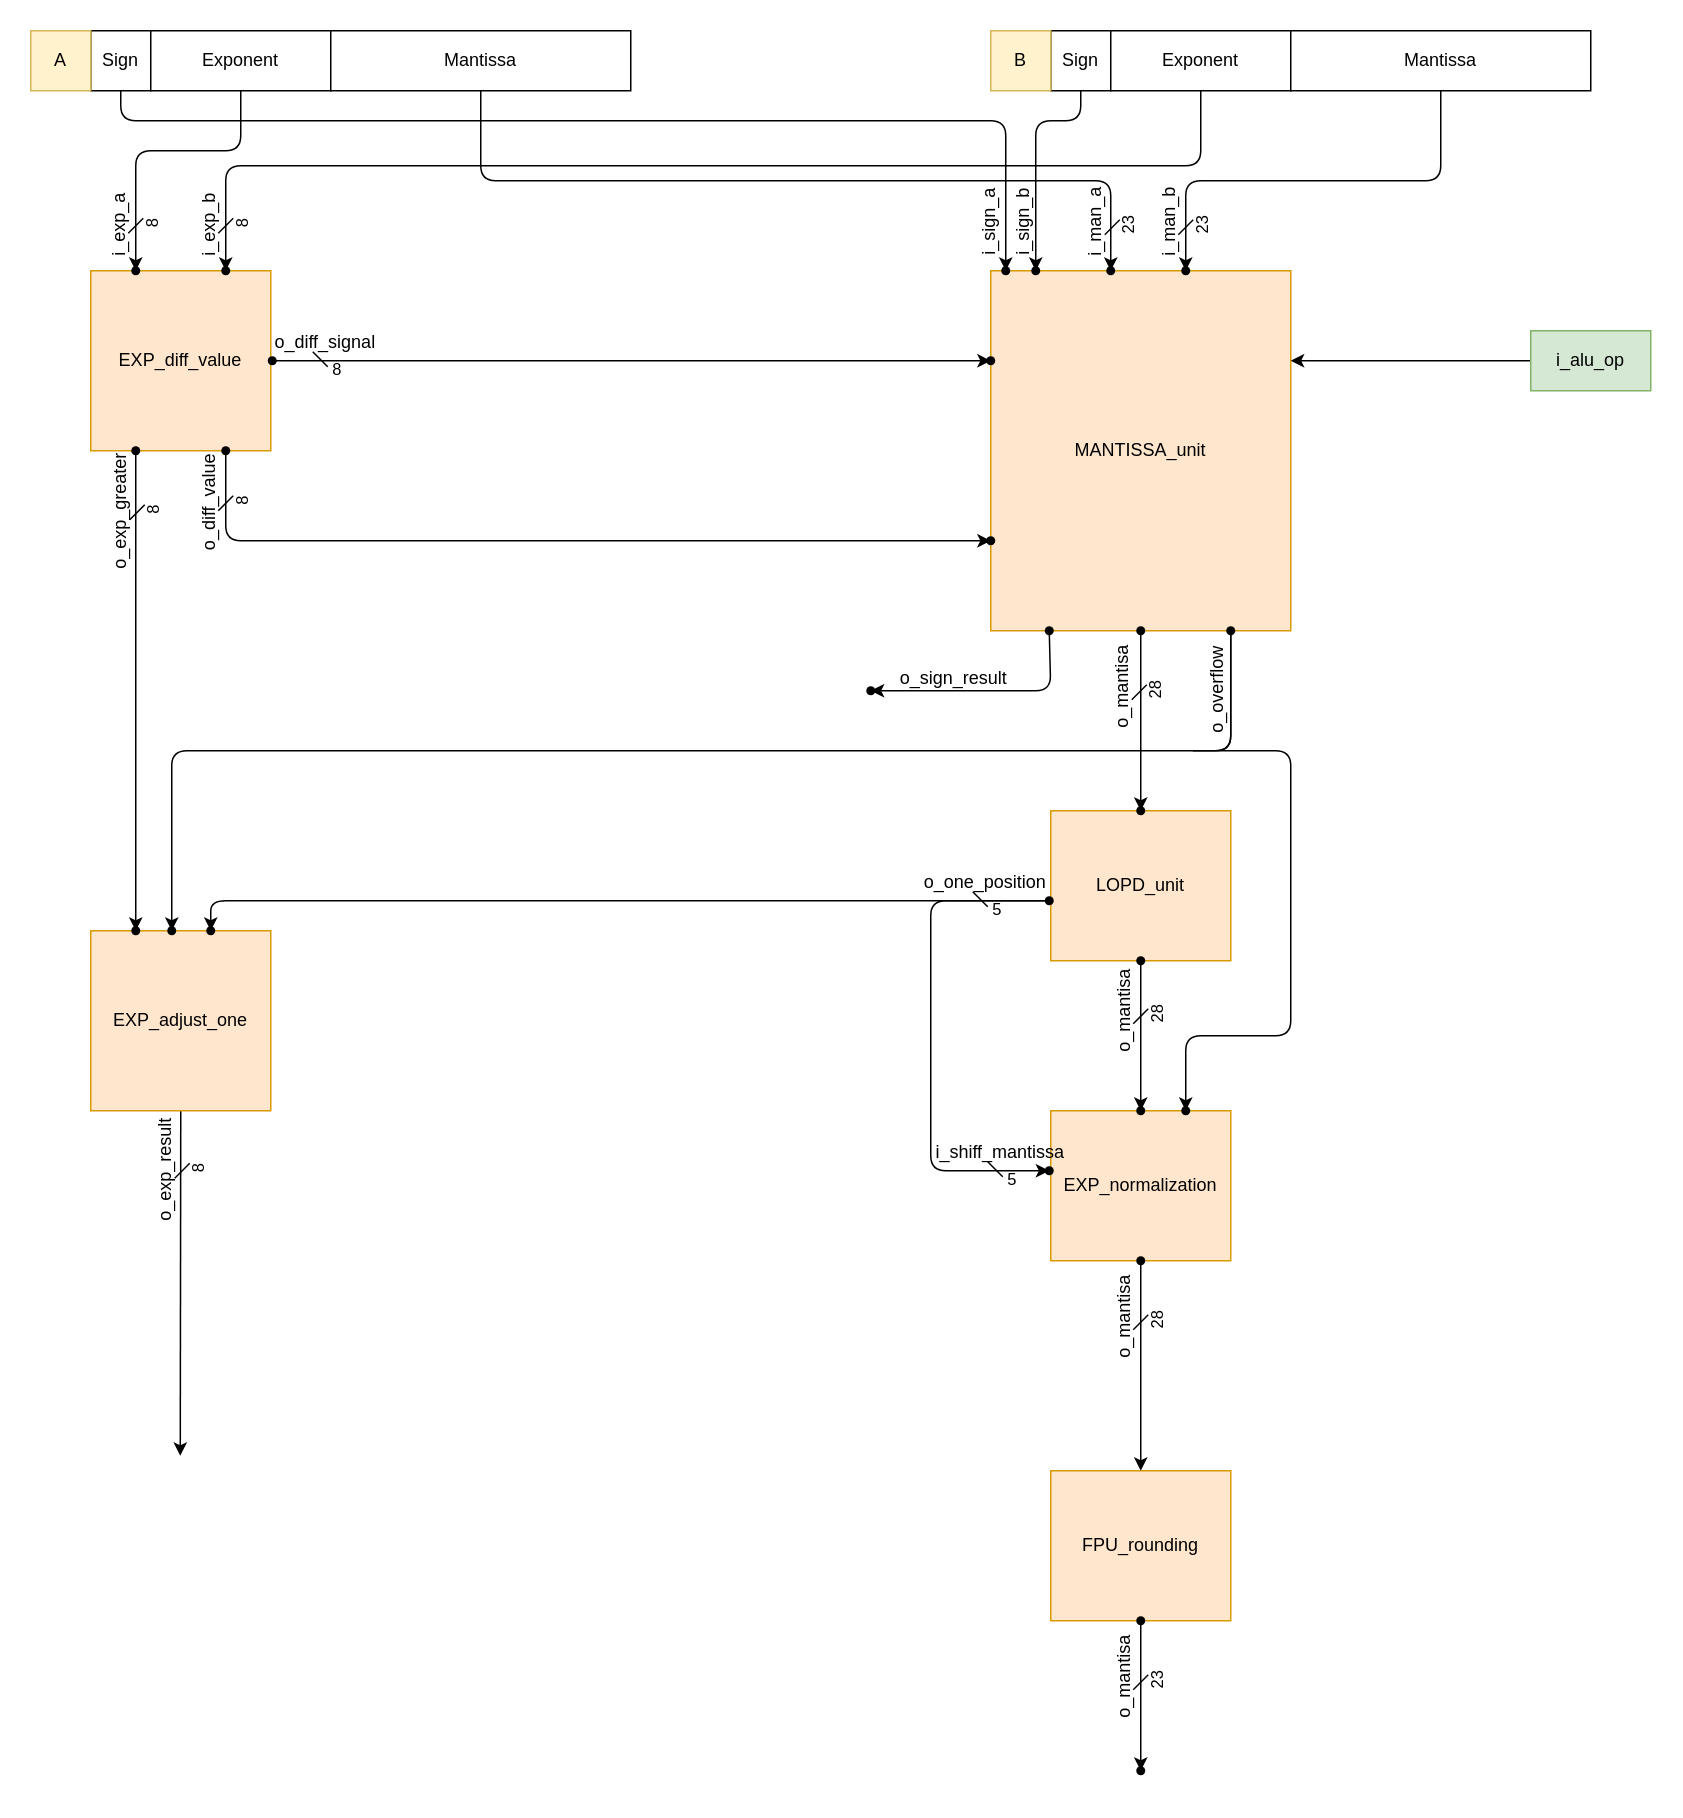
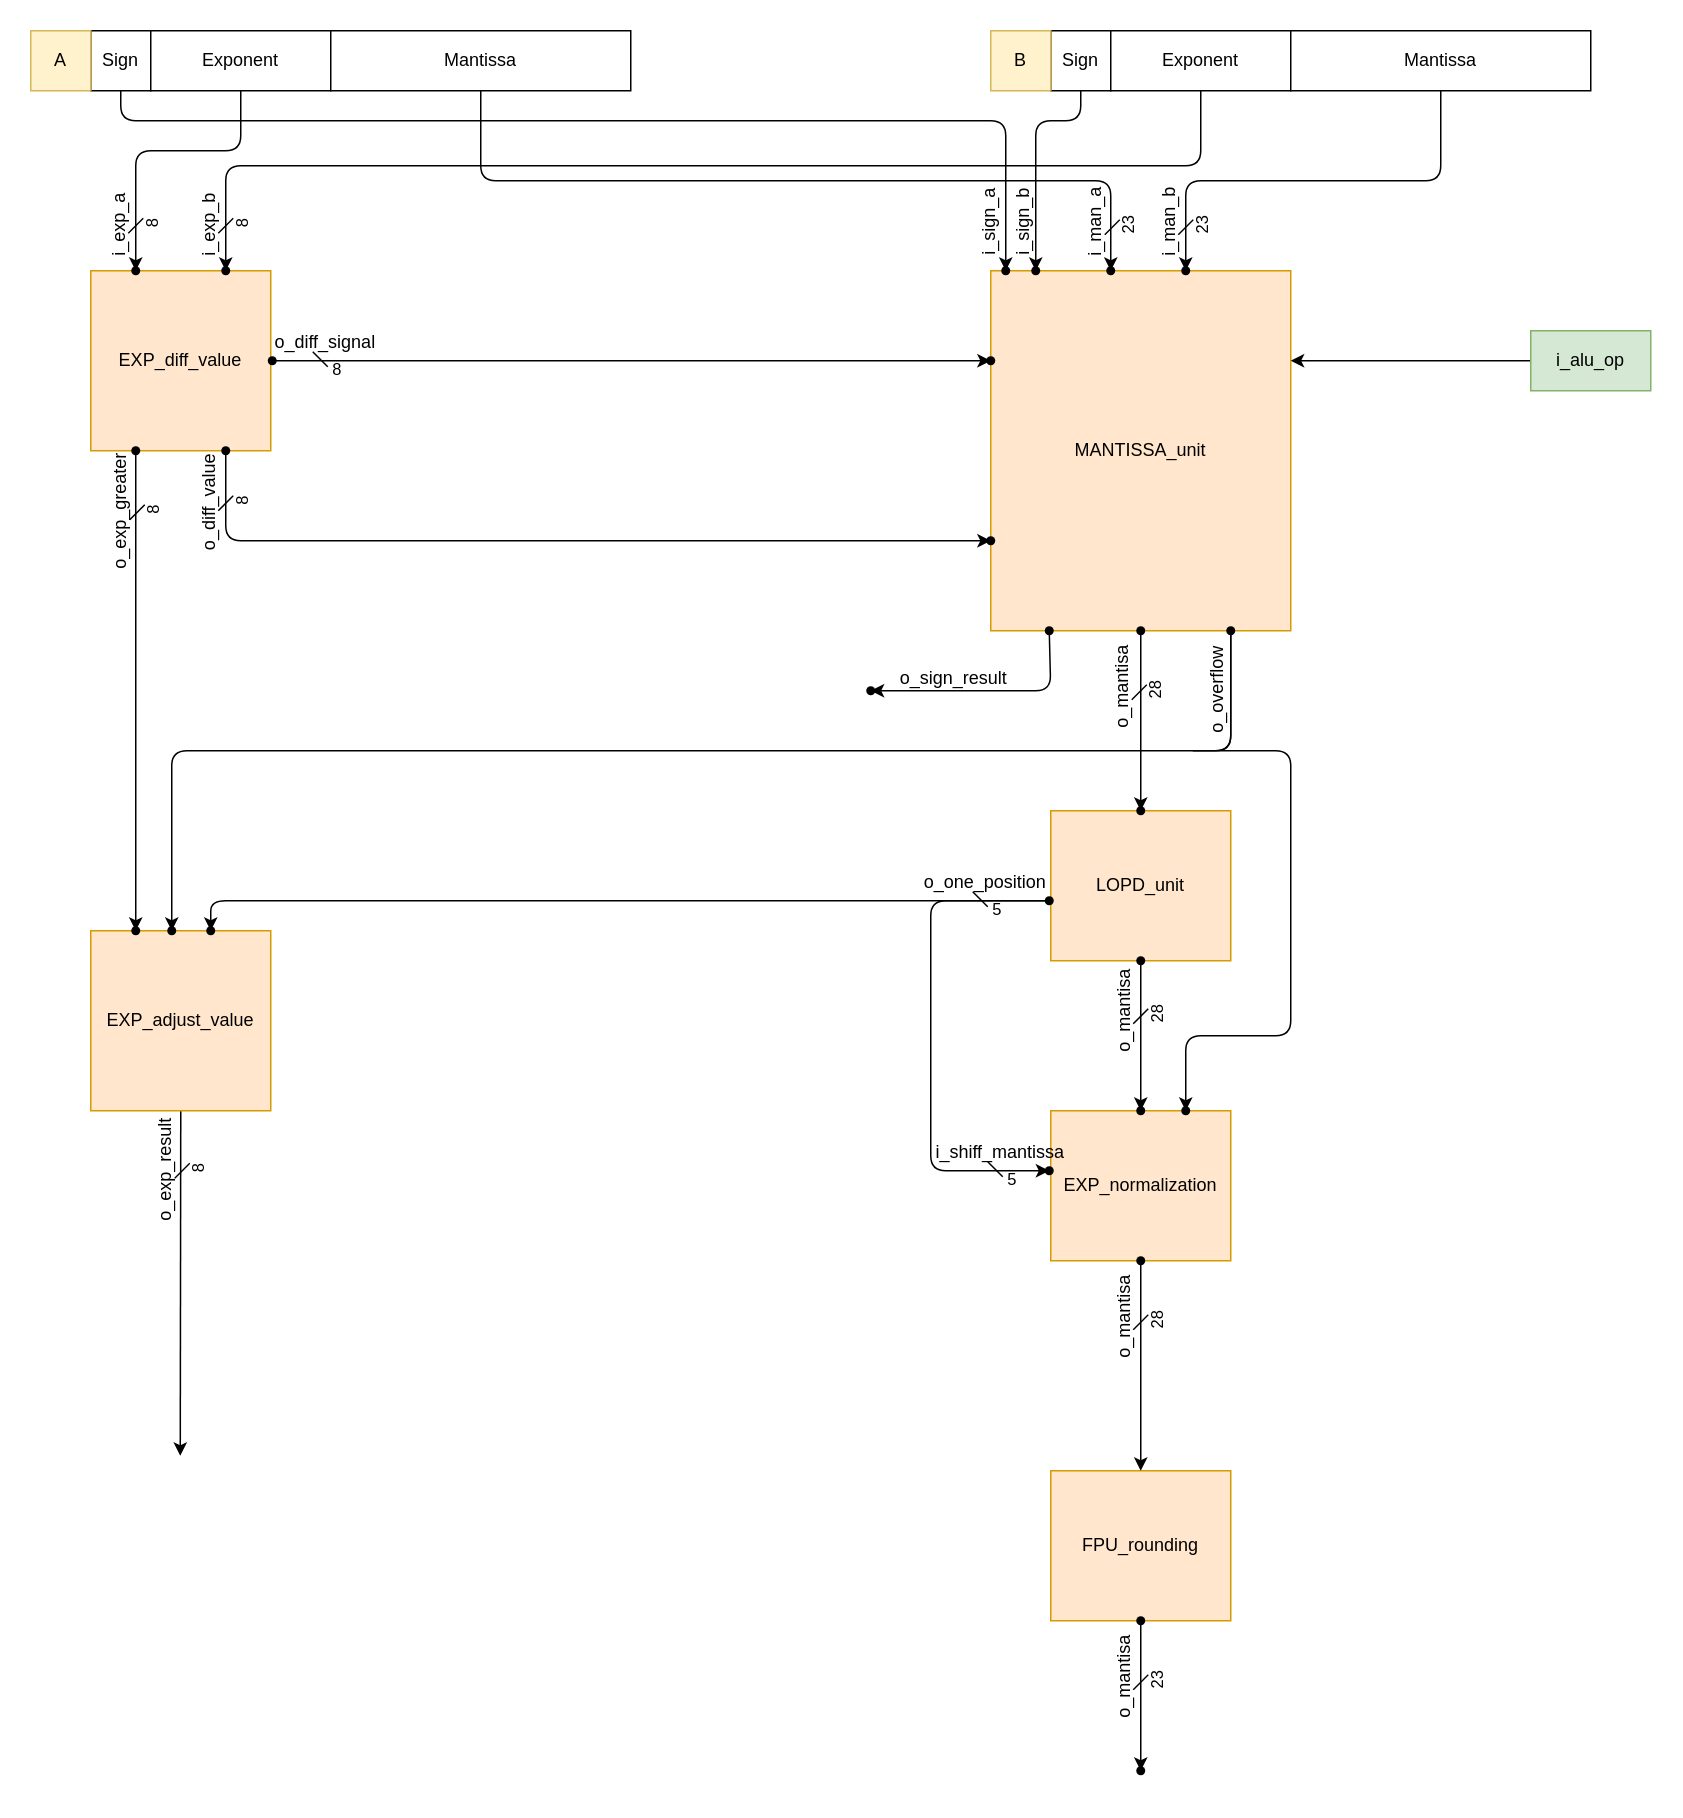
node "EXP_adjust_one": label "EXP_adjust_one" -> "EXP_adjust_value"
